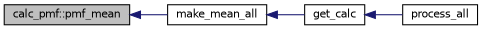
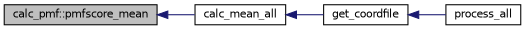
node "calc_pmf::pmf_mean": label "calc_pmf::pmf_mean" -> "calc_pmf::pmfscore_mean"
node "make_mean_all": label "make_mean_all" -> "calc_mean_all"
node "get_calc": label "get_calc" -> "get_coordfile"
